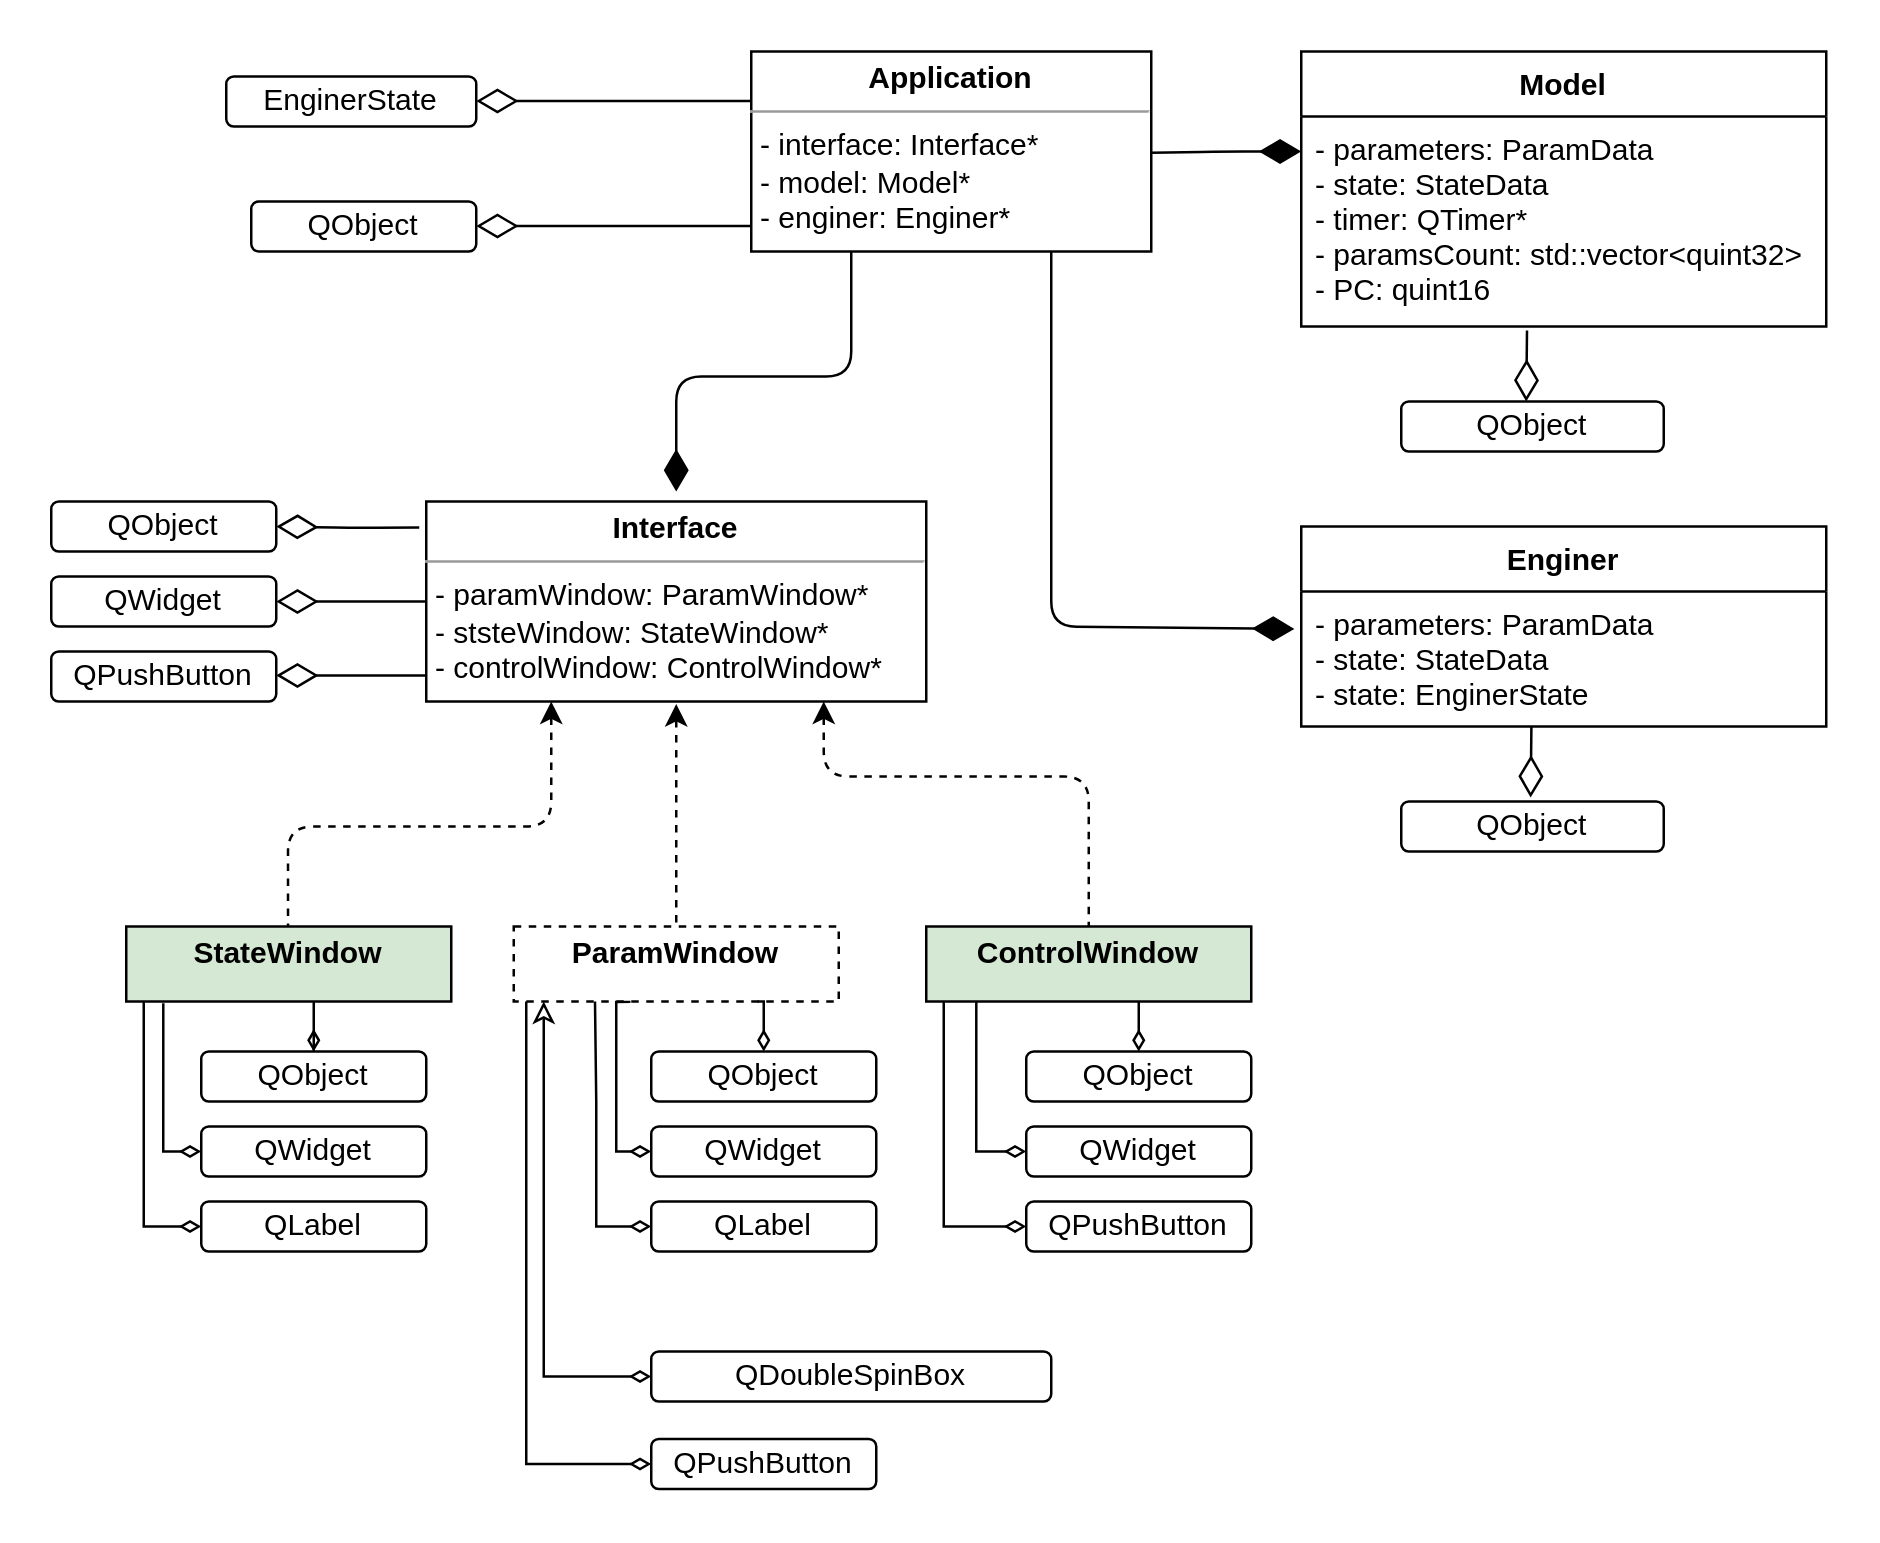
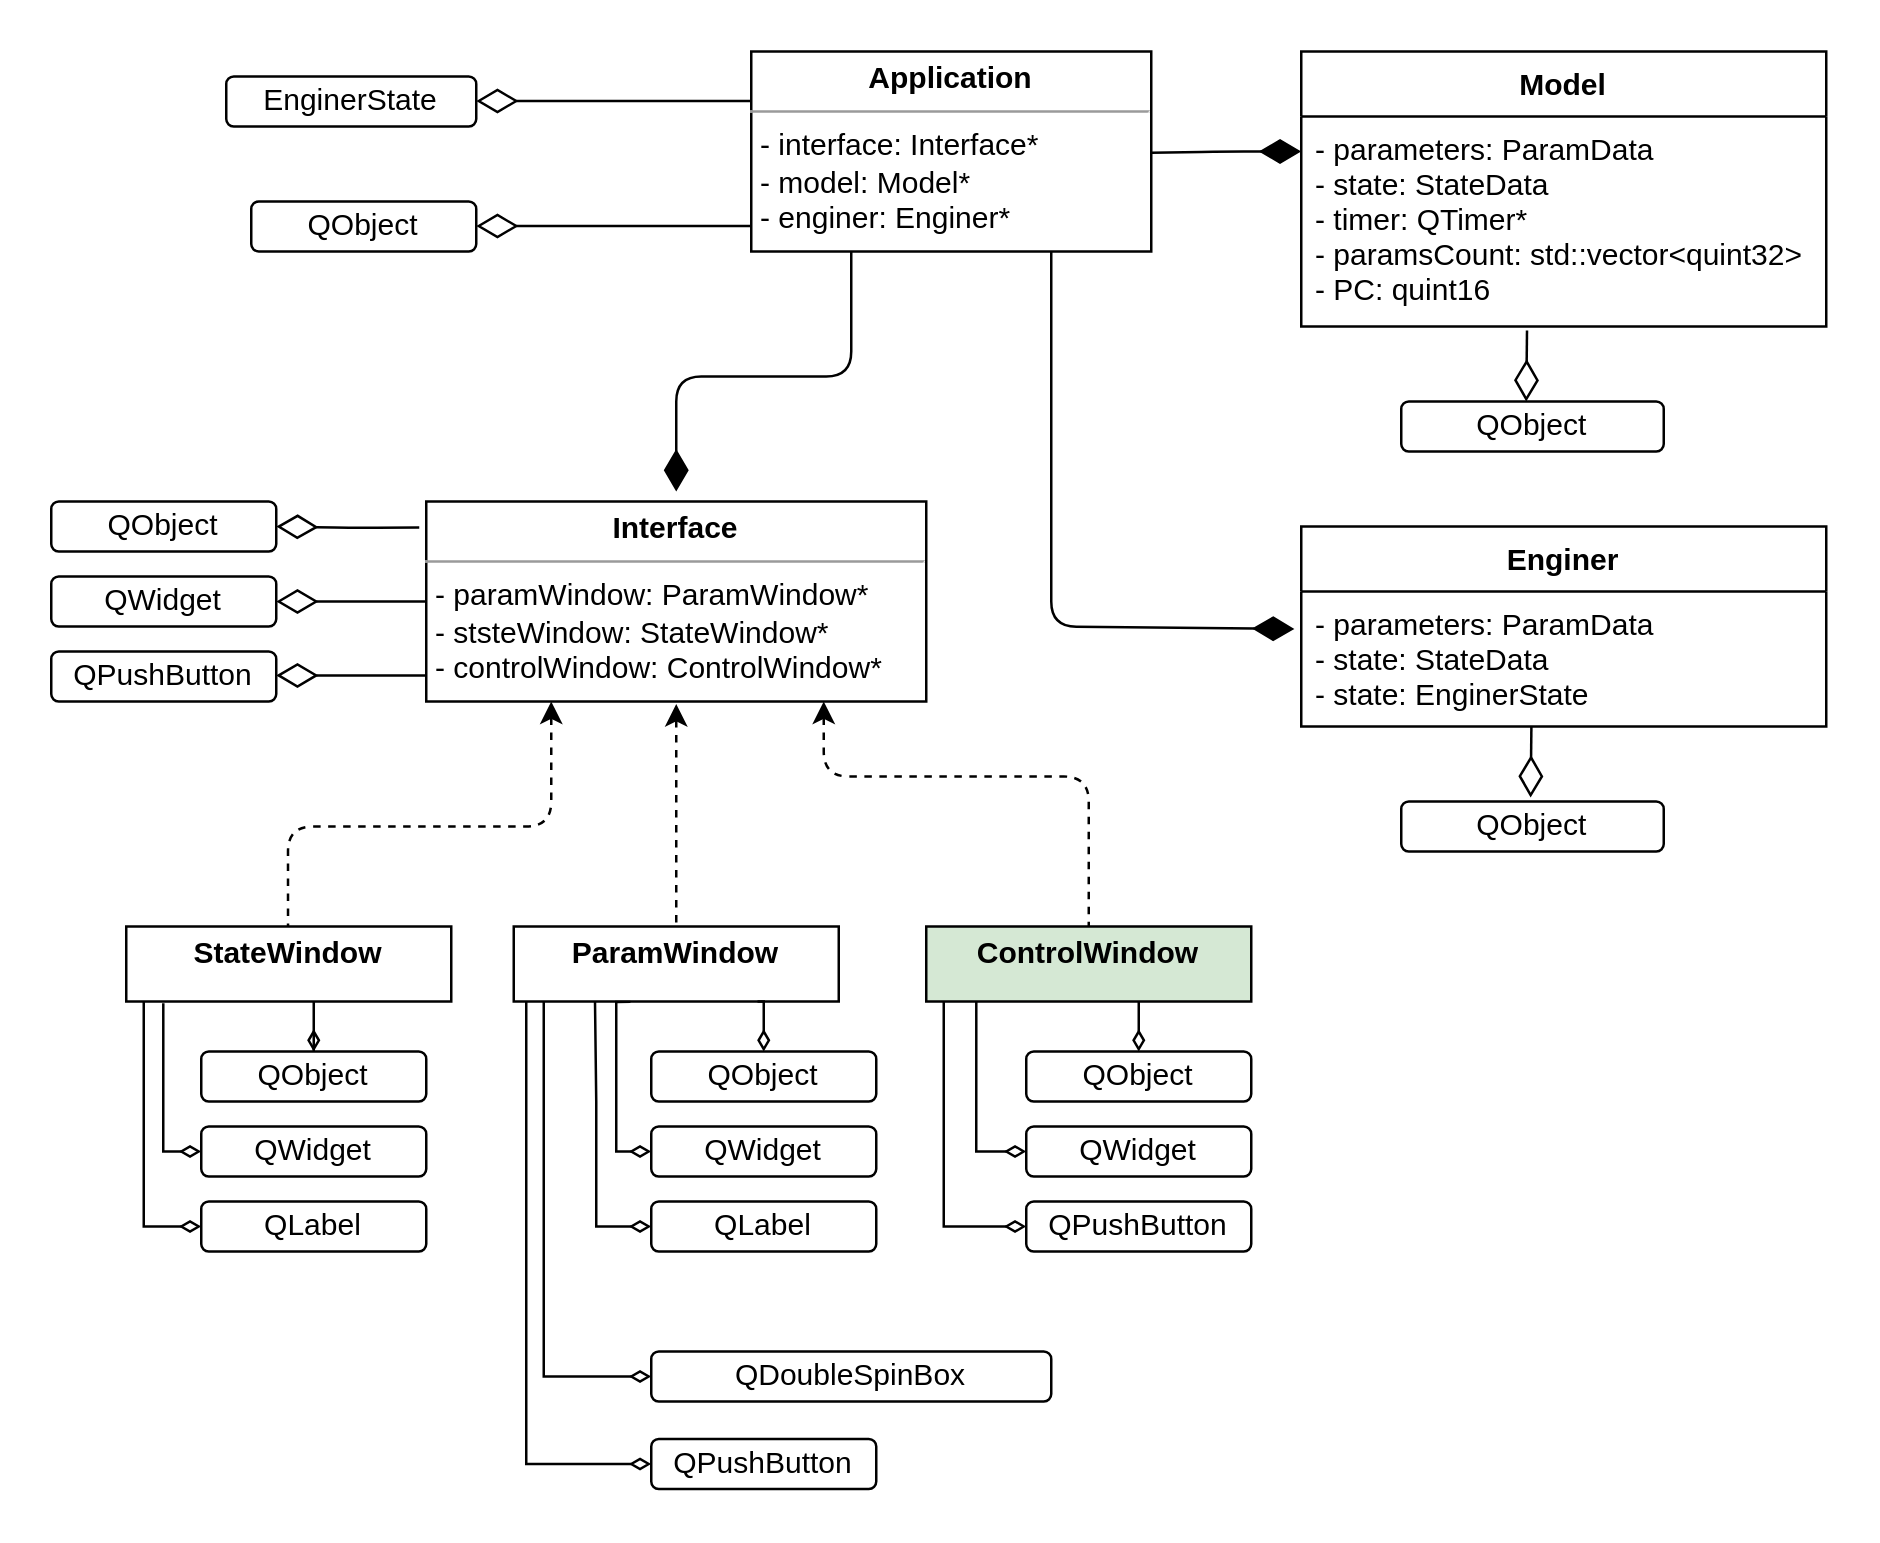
node "StateWindow": fillcolor #d5e8d4 -> #ffffff
node "ParamWindow": style dashed -> solid
edge "ParamWindow" -- "QDoubleSpinBox": arrowhead classic -> none
